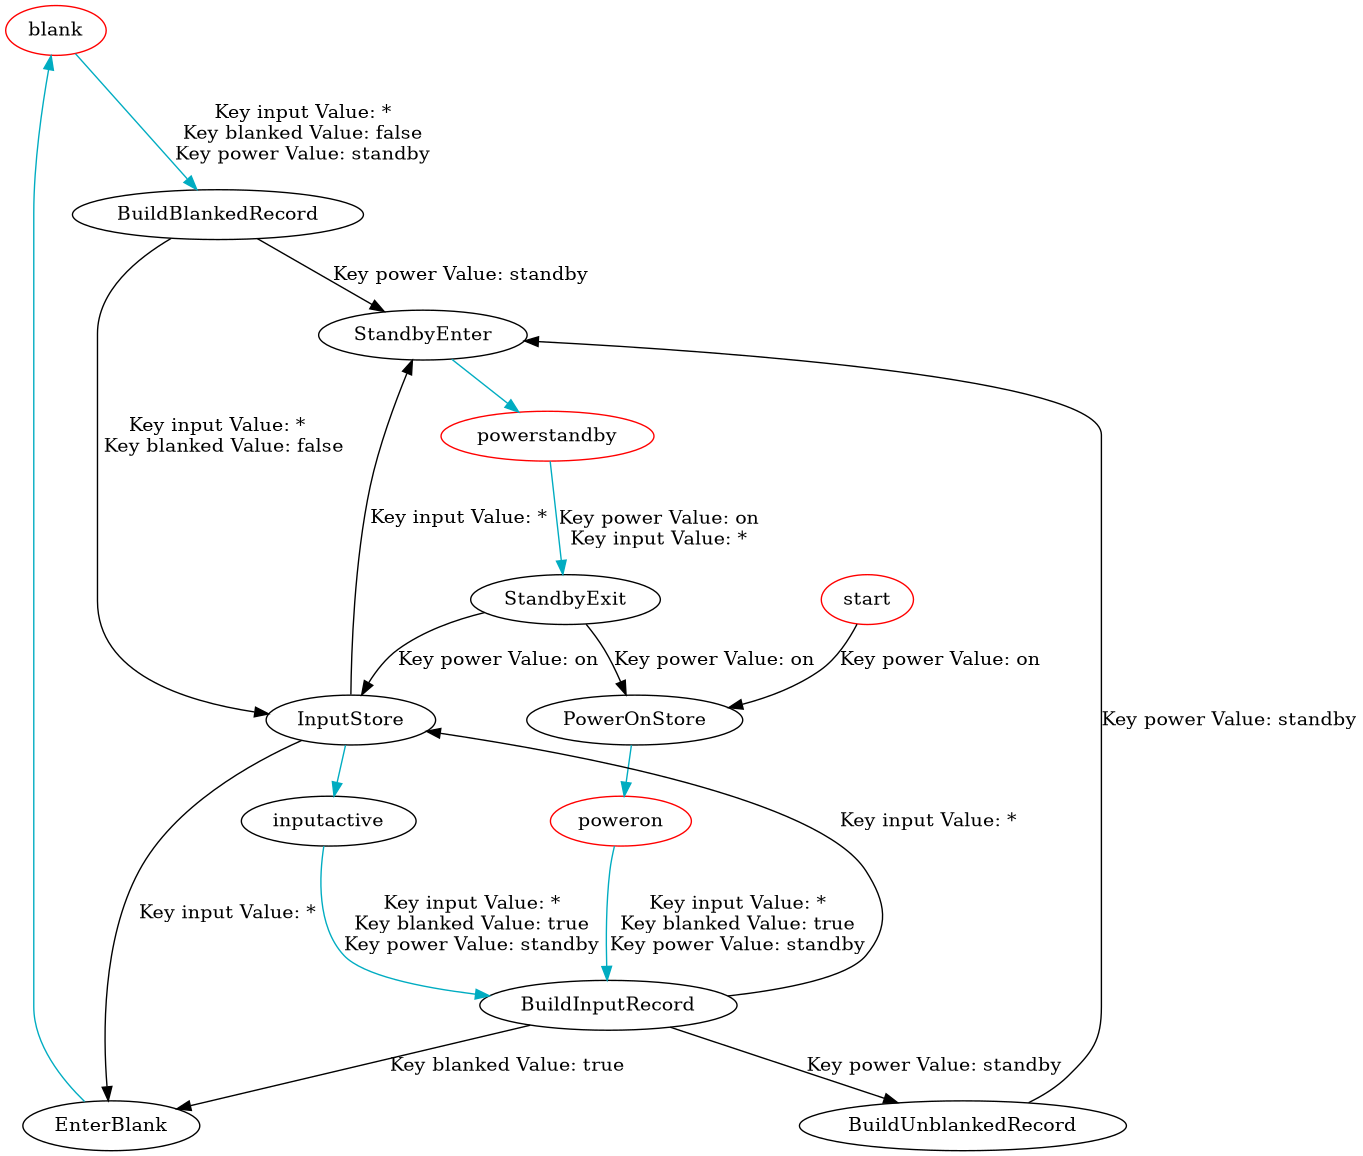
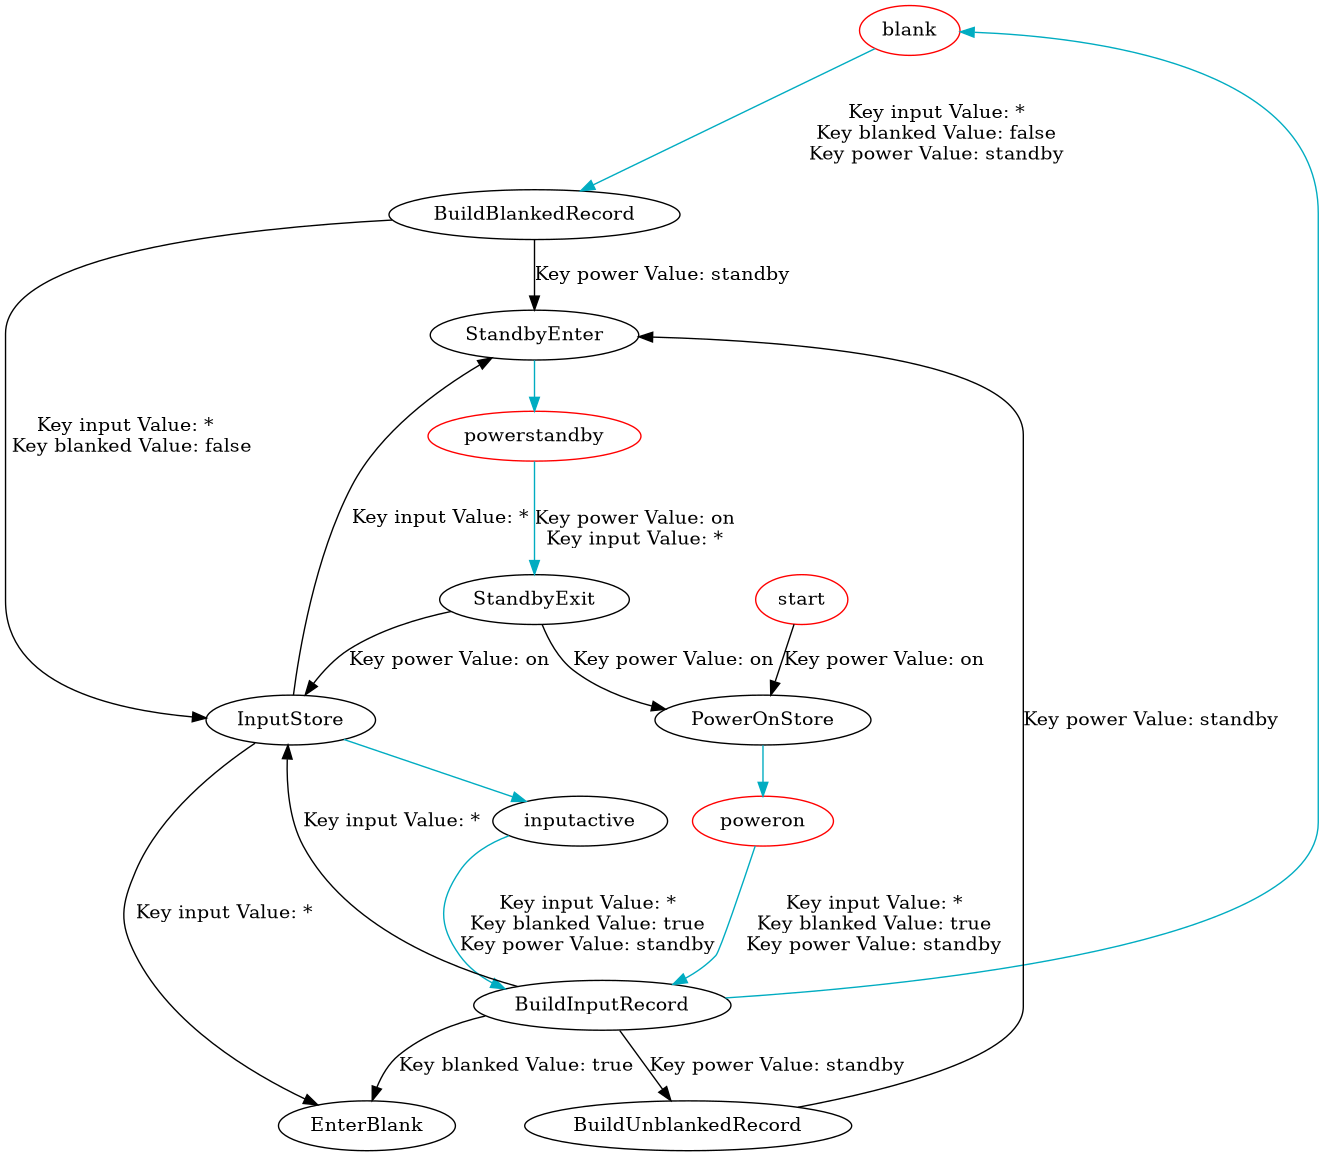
edge "EnterBlank" -> "blank": now "BuildInputRecord" -> "blank"
